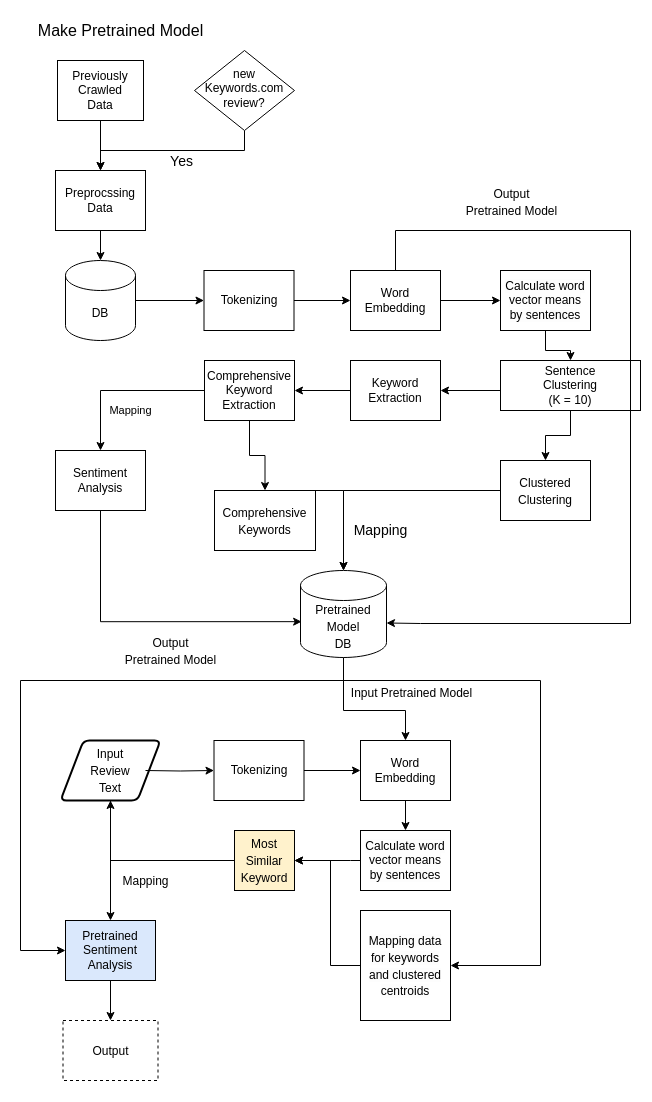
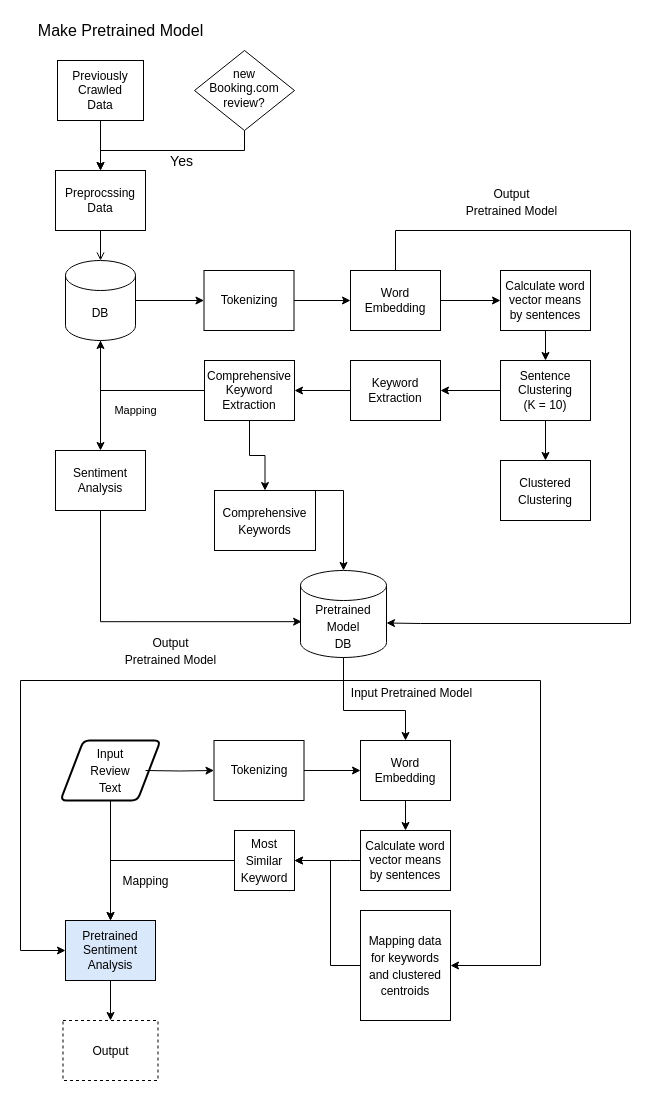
node "new Keywords.com review?": label "new Keywords.com review?" -> "new Booking.com review?"
edge "Preprocssing Data" -> "DB": arrowhead classic -> open
edge "DB" -> "Sentiment Analysis": added
node "Sentence Clustering (K = 10)": size 140x50 -> 90x60
edge "Comprehensive Keyword Extraction" -> "Sentiment Analysis": now "Comprehensive Keyword Extraction" -> "DB"
edge "Clustered Clustering" -> "Pretrained Model DB": removed, label "Mapping"
edge "Most Similar Keyword" -> "Input Review Text": now "Most Similar Keyword" -> "Pretrained Sentiment Analysis"
node "Most Similar Keyword": fillcolor #fff2cc -> #ffffff
